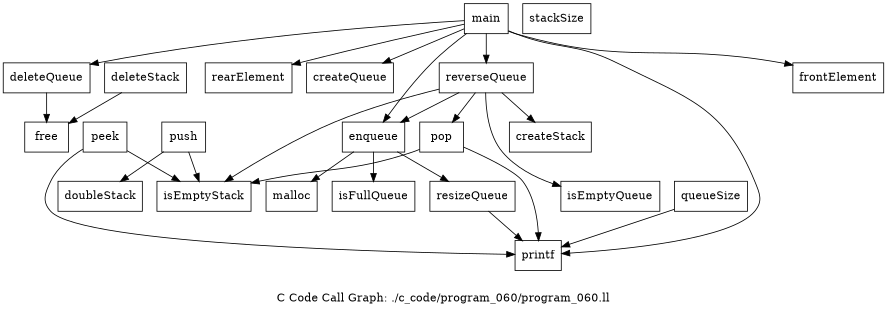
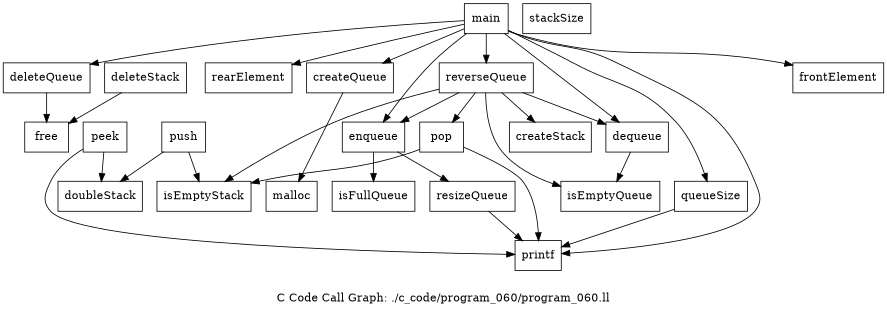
edge "main" -> "queueSize": added
node "dequeue": added
edge "enqueue" -> "malloc": now "createQueue" -> "malloc"
edge "peek" -> "isEmptyStack": now "peek" -> "doubleStack"
